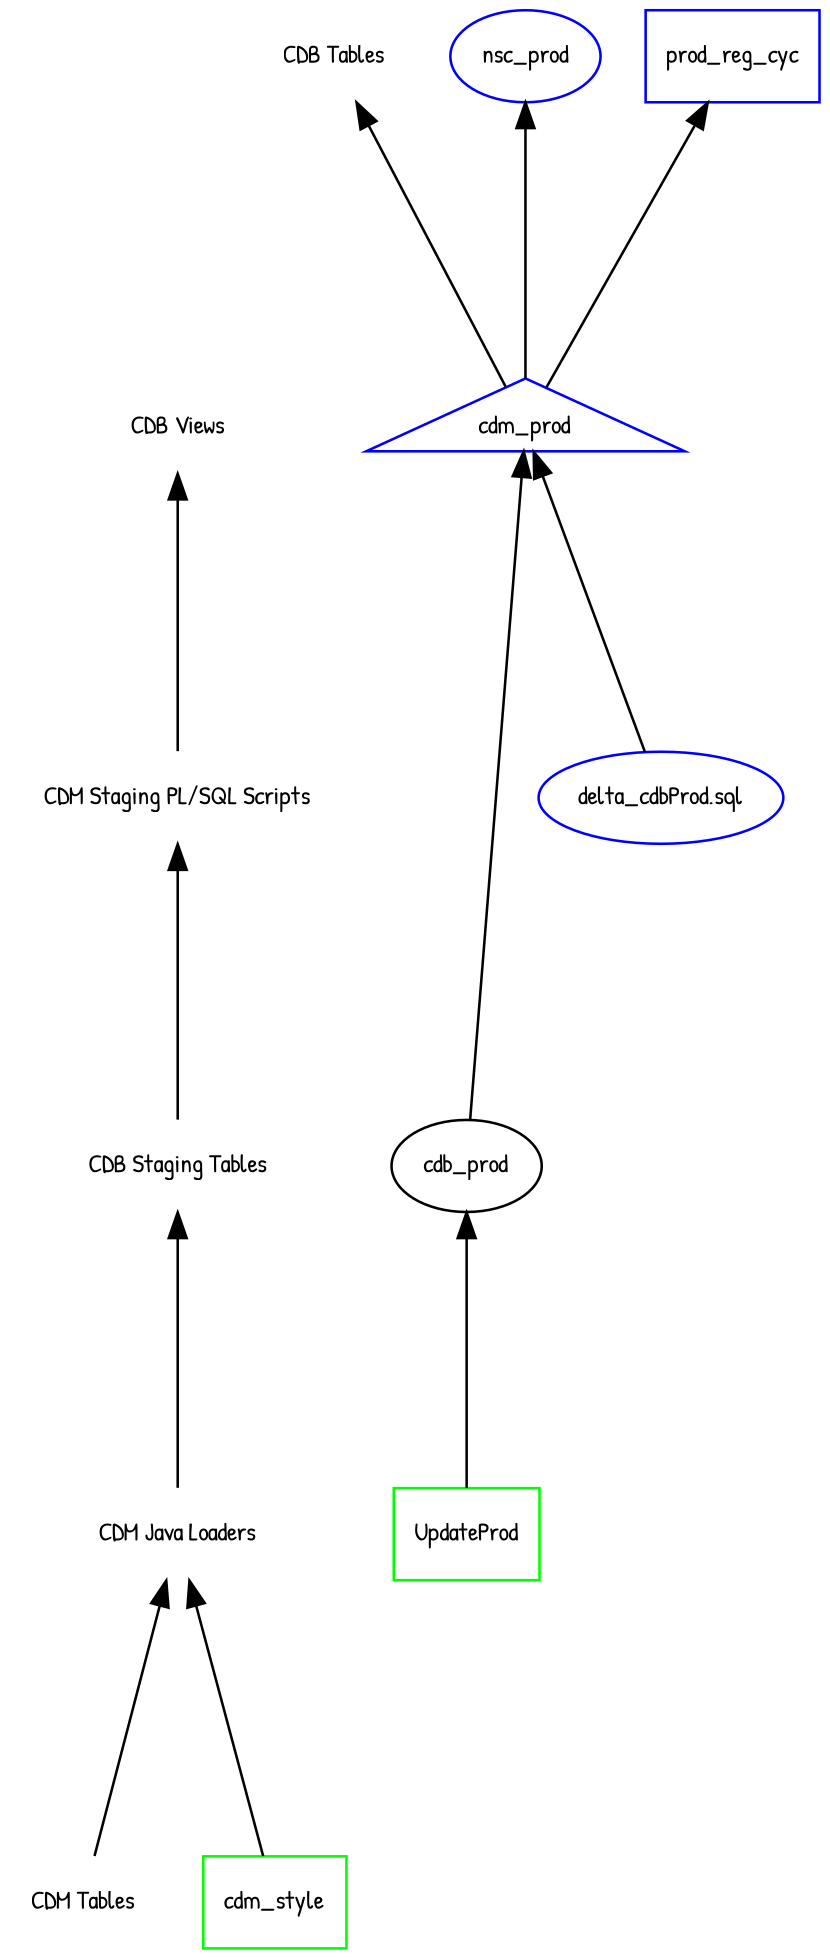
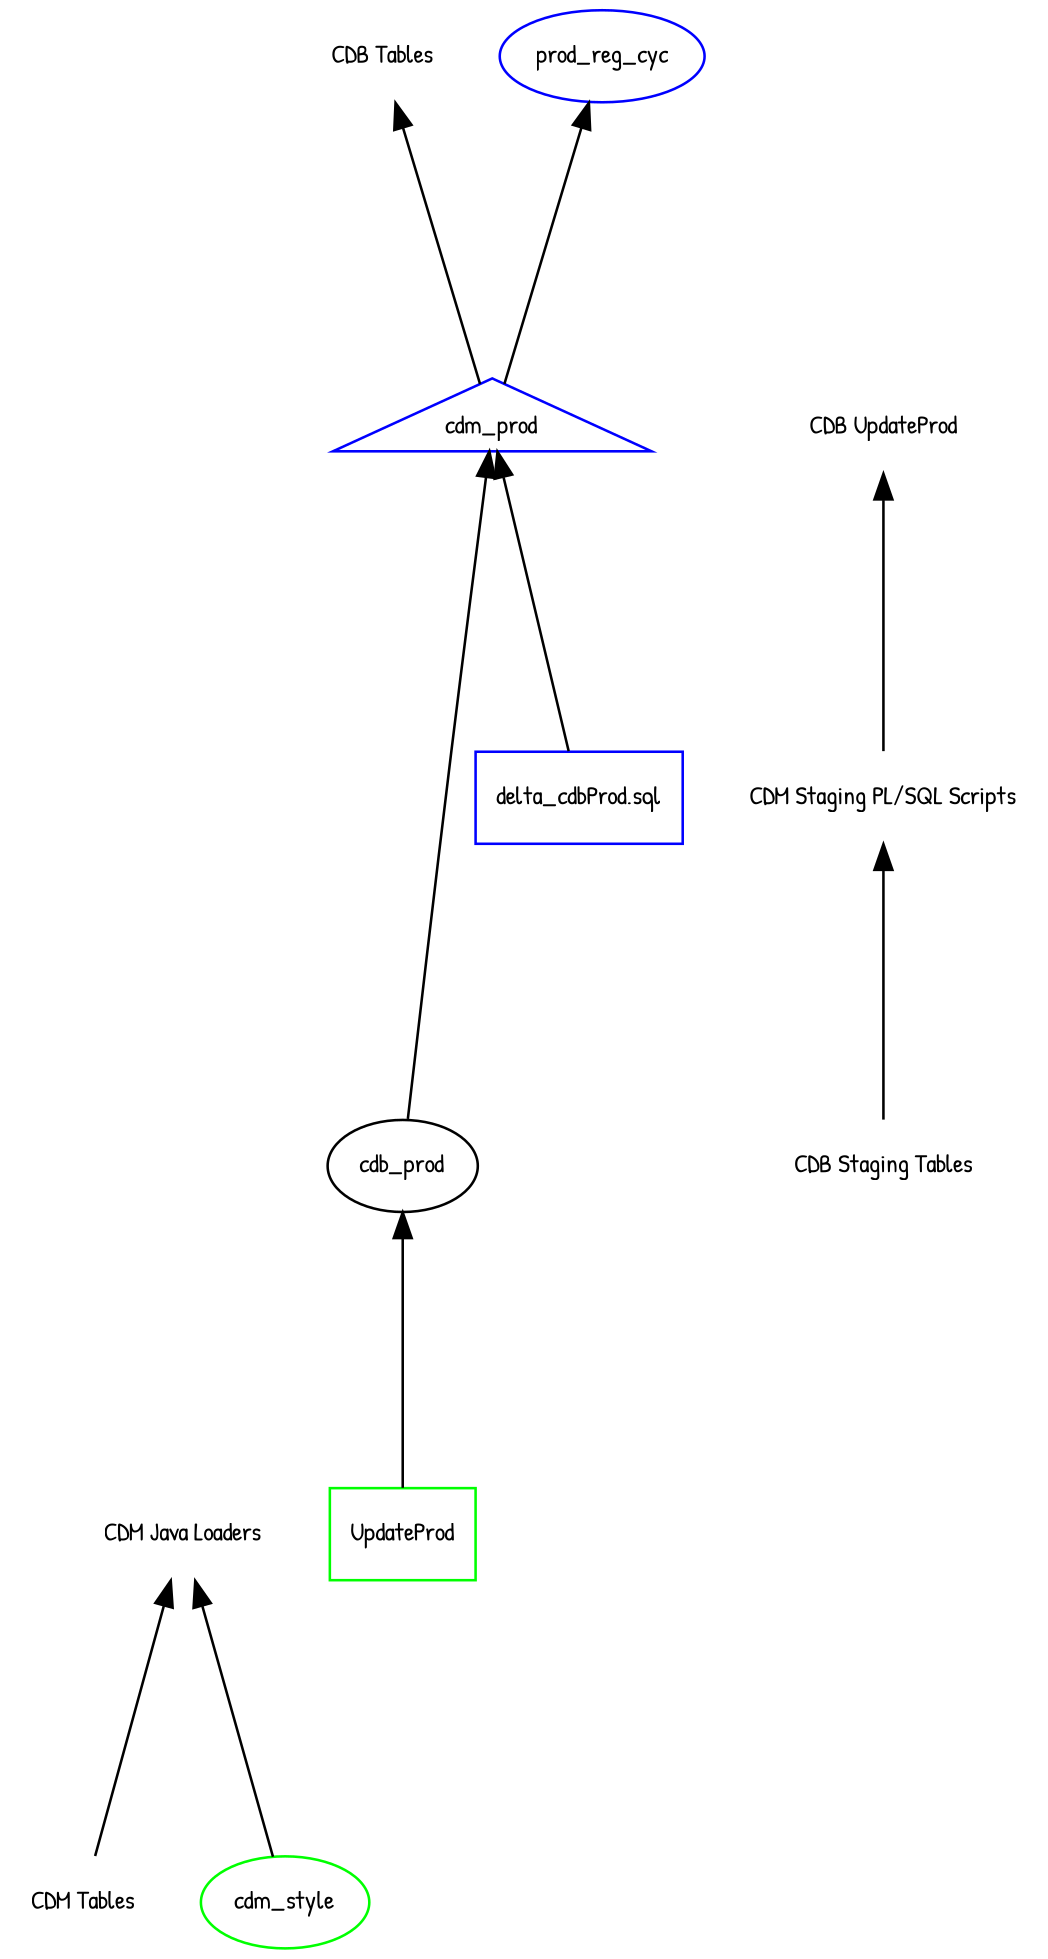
node "nsc_prod": removed
node "prod_reg_cyc": shape box -> ellipse
node "CDB Views": label "CDB Views" -> "CDB UpdateProd"
node "delta_cdbProd.sql": shape ellipse -> box
edge "CDM Java Loaders" -> "CDB Staging Tables": removed
node "cdm_style": shape box -> ellipse
